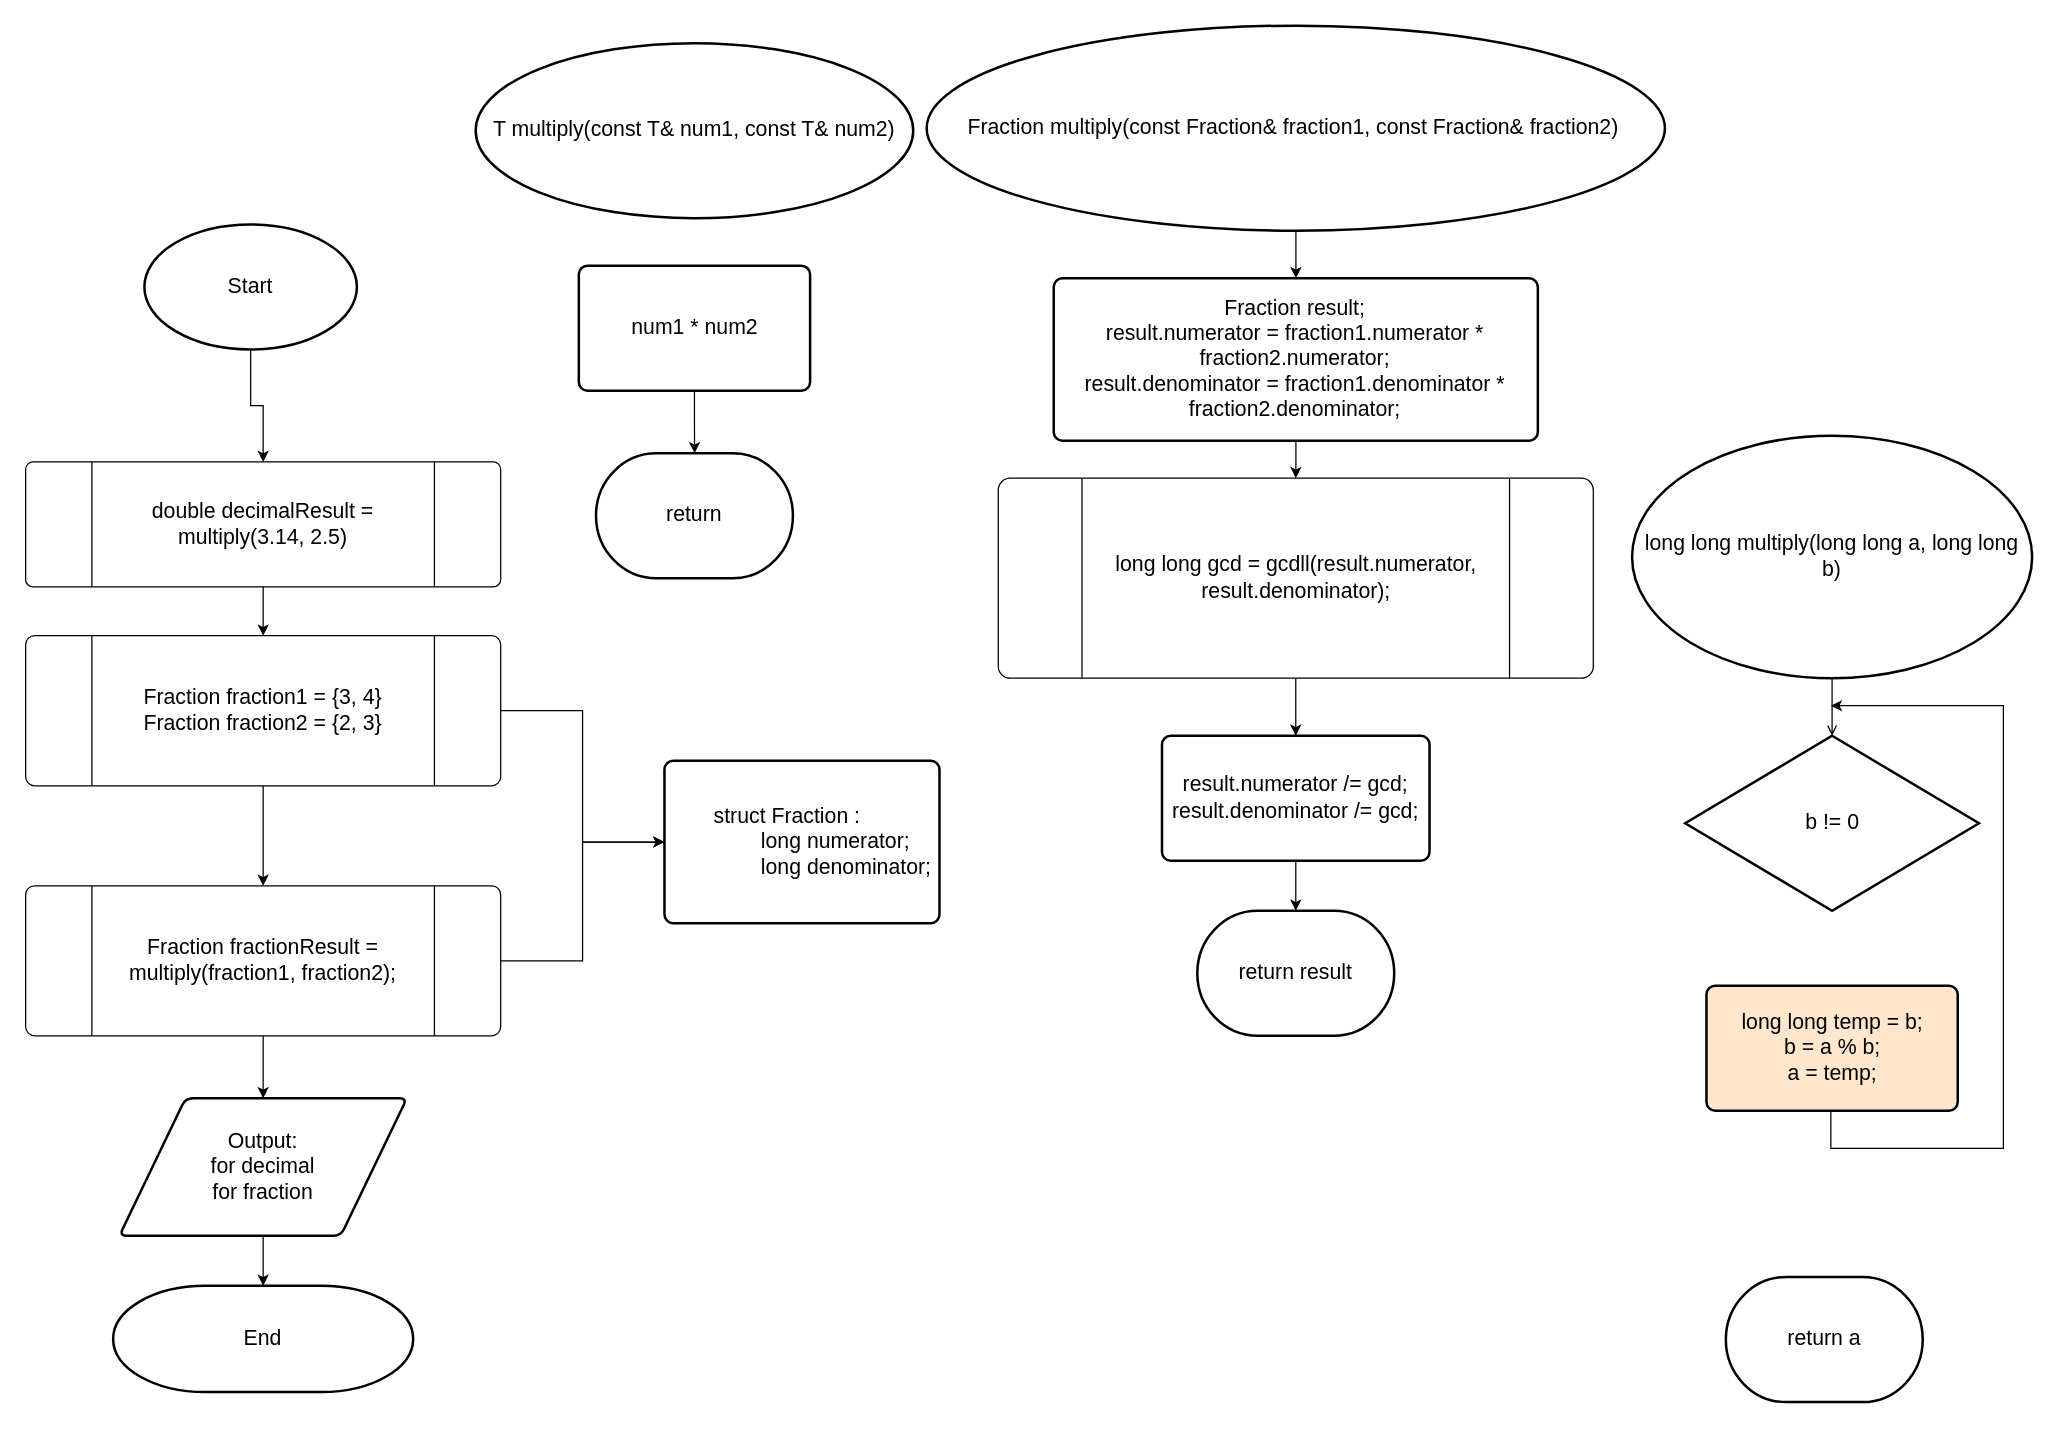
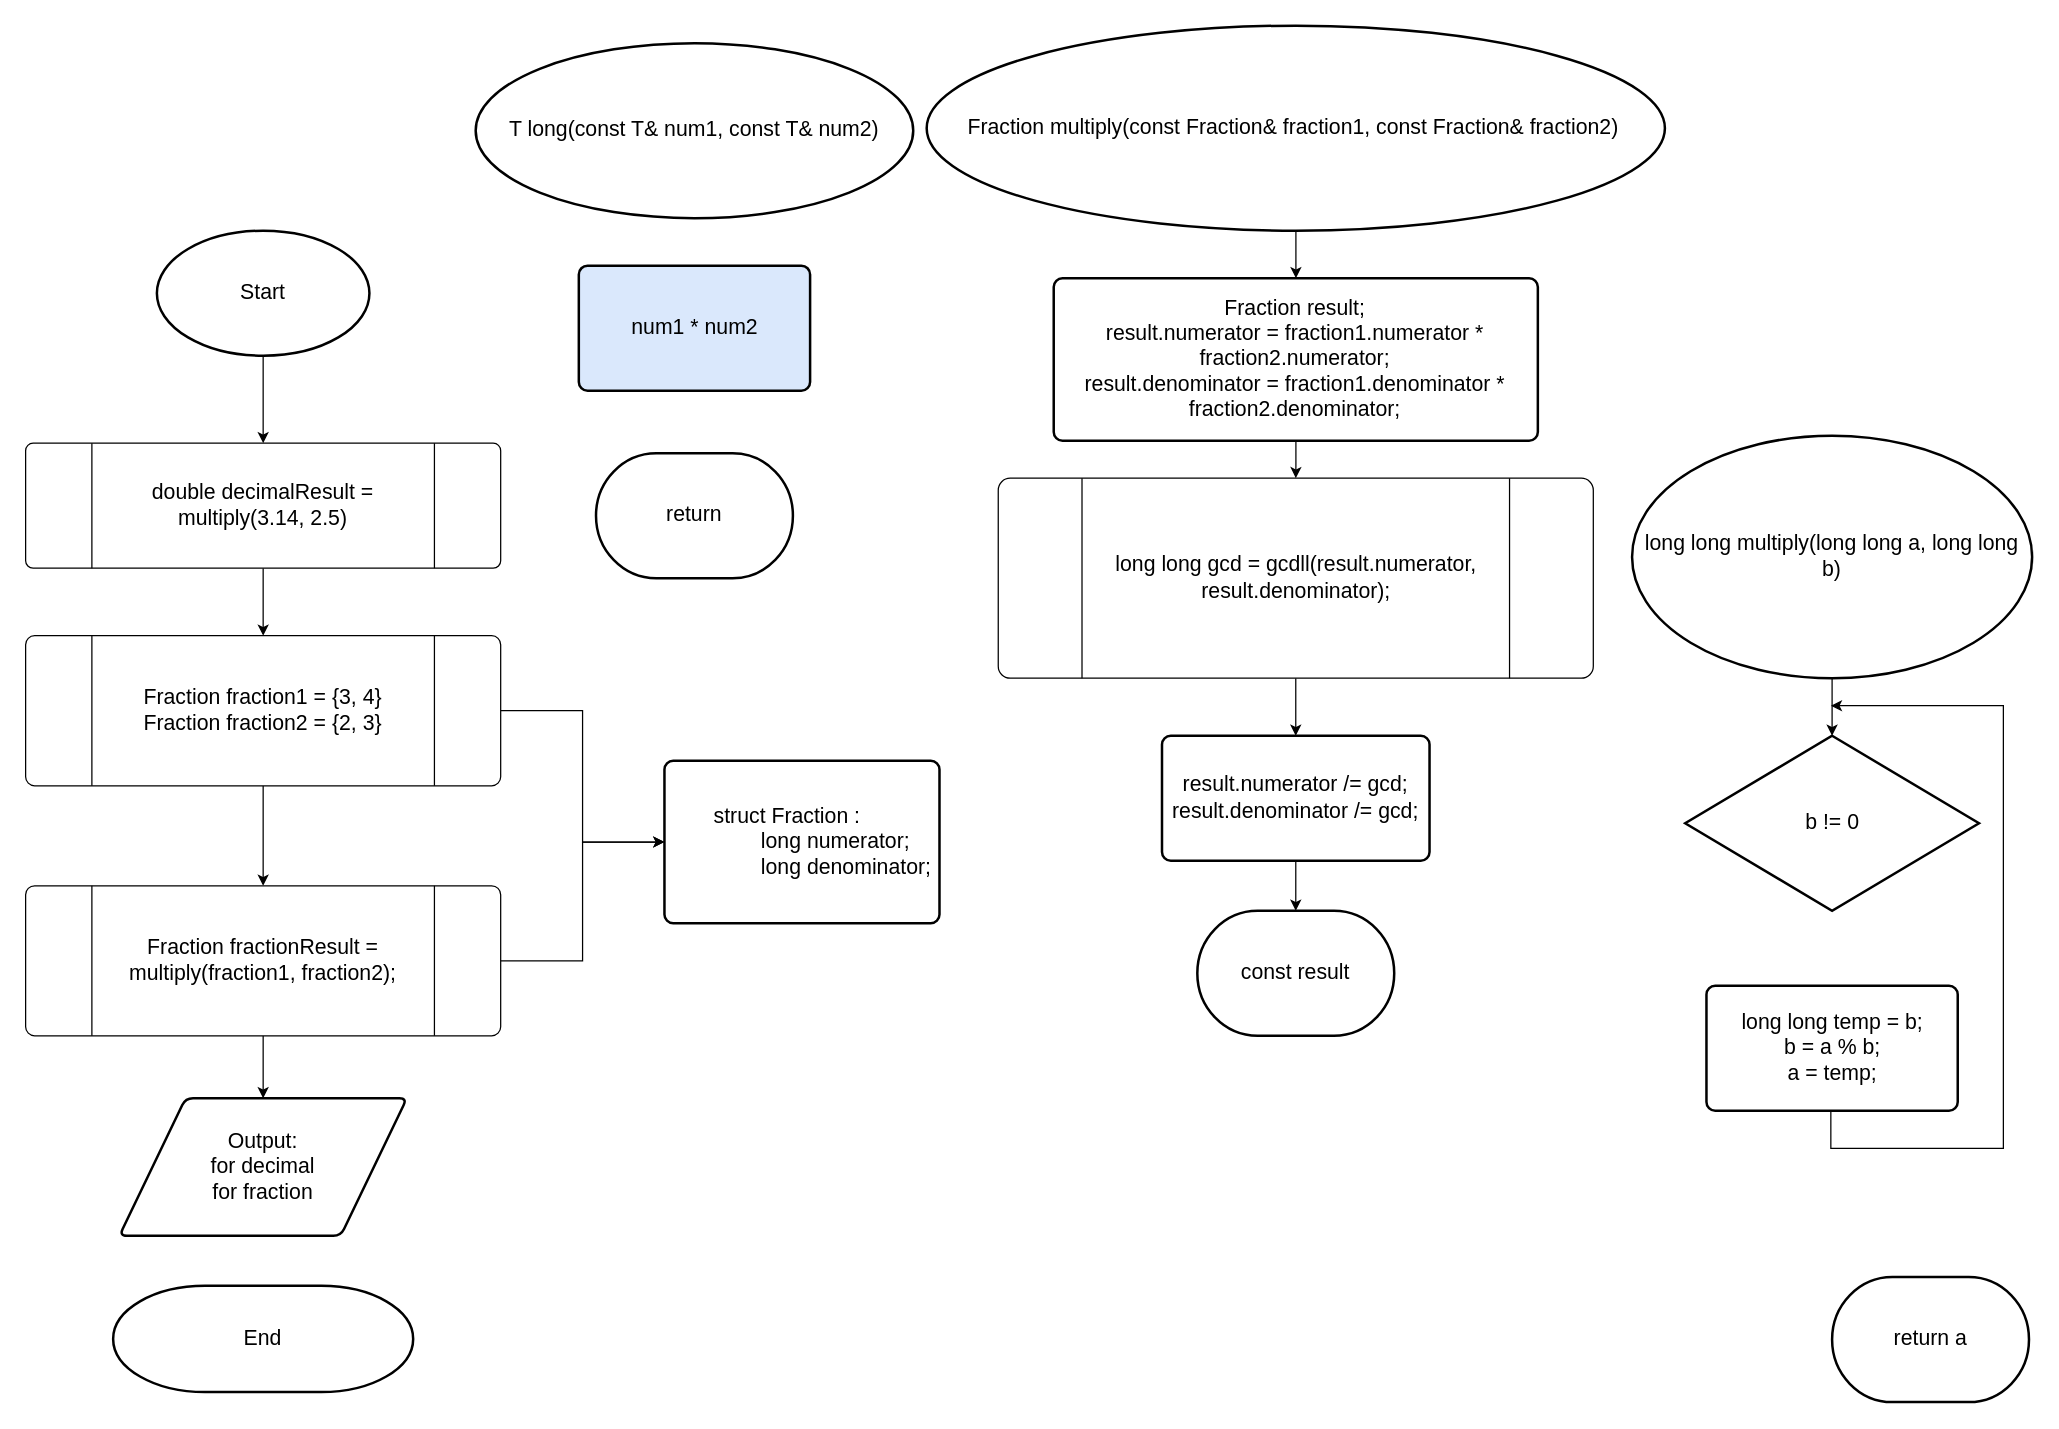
node "T multiply(const T& num1, const T& num2)": label "T multiply(const T& num1, const T& num2)" -> "T long(const T& num1, const T& num2)"
node "Start": moved (251, 287) -> (263, 293)
node "num1 * num2": fillcolor #ffffff -> #dae8fc
edge "num1 * num2" -> "return": removed
node "double decimalResult = multiply(3.14, 2.5)": moved (263, 524) -> (263, 506)
edge "long long multiply(long long a, long long b)" -> "b != 0": arrowhead open -> classic
node "return result": label "return result" -> "const result"
node "long long temp = b; b = a % b; a = temp;": fillcolor #ffe6cc -> #ffffff
edge "Output:for decimalfor fraction" -> "End": removed
node "return a": moved (1824, 1339) -> (1930, 1339)
